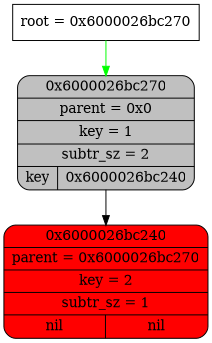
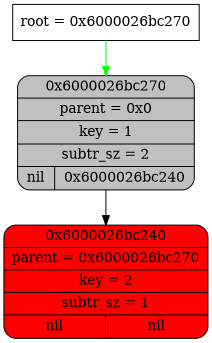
node "0x6000026bc270": text "key" -> "nil"
